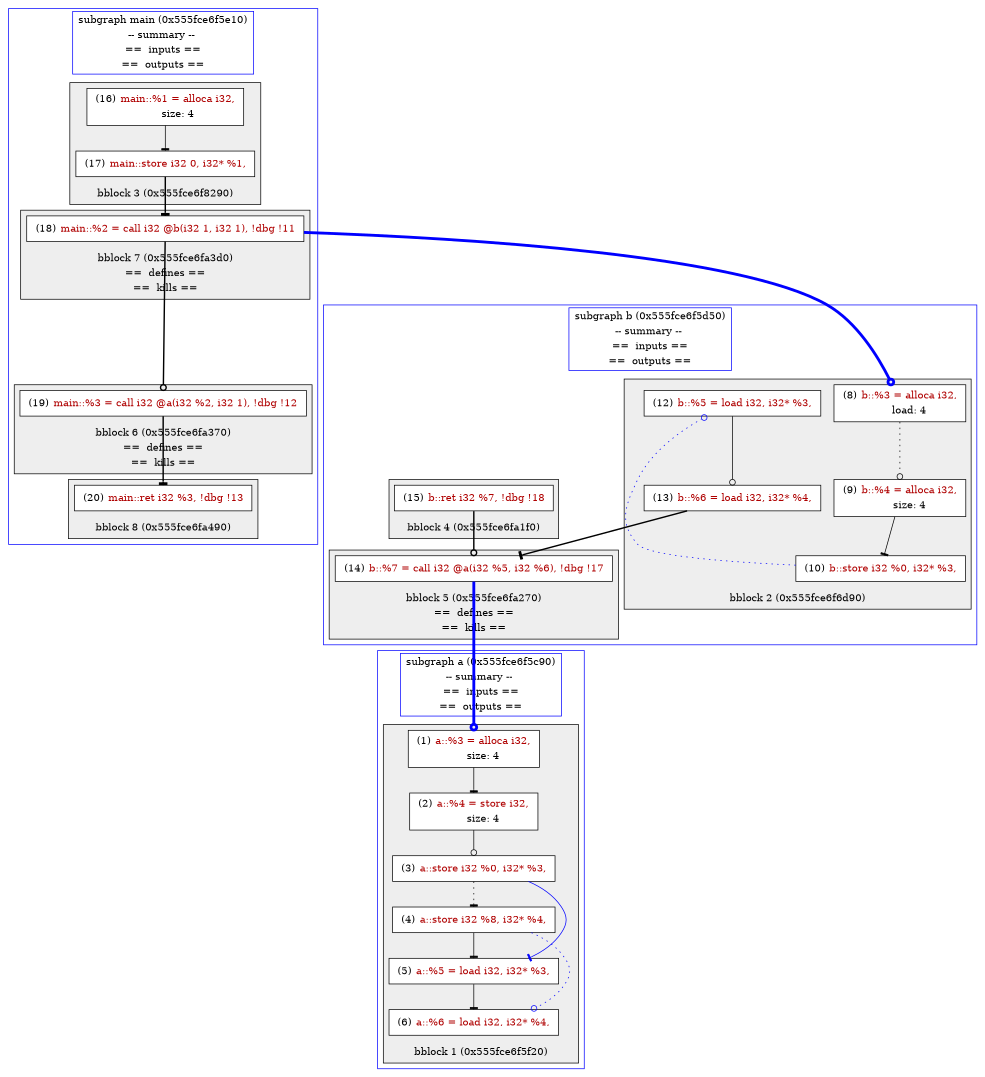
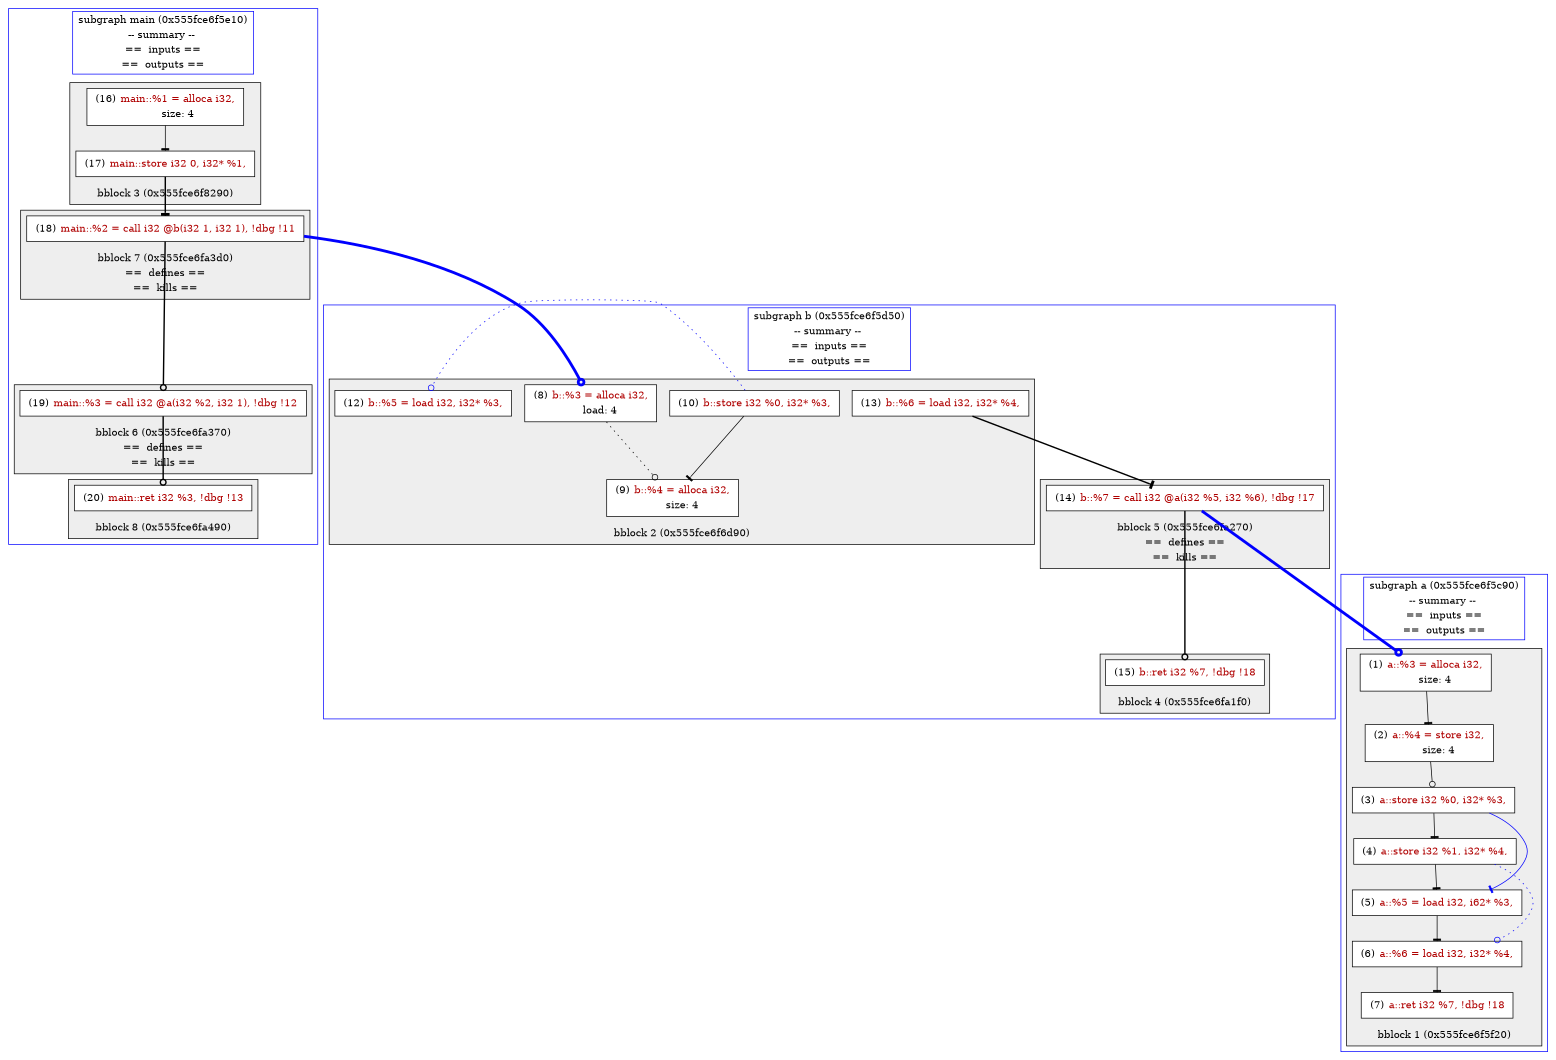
edge "(12)" -> "(13)": removed
edge "(19)" -> "(20)": arrowhead tee -> odot
edge "(15)" -> "(14)": reversed
edge "(9)" -> "(10)": reversed
edge "(3)" -> "(4)": style dotted -> solid
node "(4)": text "a::store i32 %8, i32* %4," -> "a::store i32 %1, i32* %4,"
node "(5)": text "a::%5 = load i32, i32* %3," -> "a::%5 = load i32, i62* %3,"
node "(7)": added
